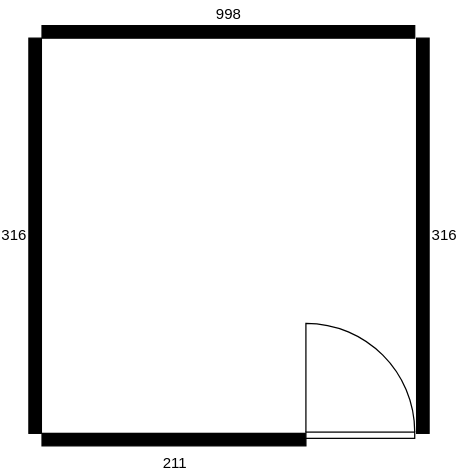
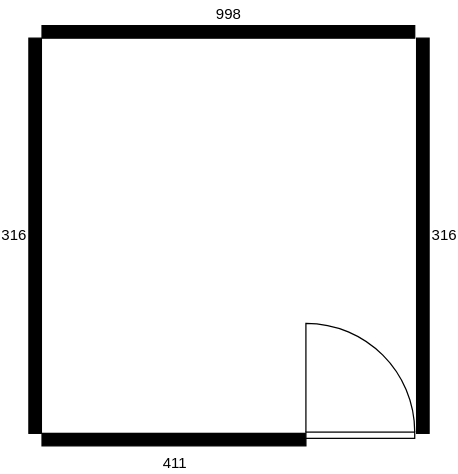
node "211": label "211" -> "411"
